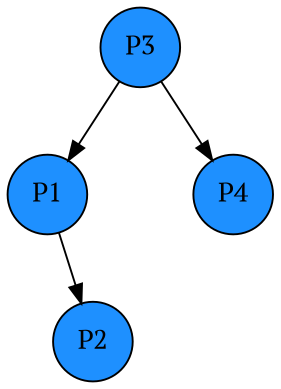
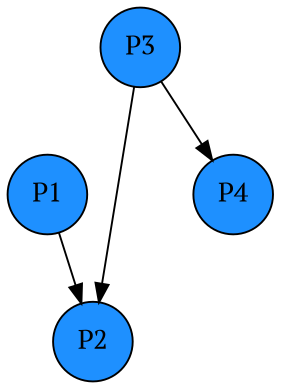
edge "P3" -> "P1": now "P3" -> "P2"
